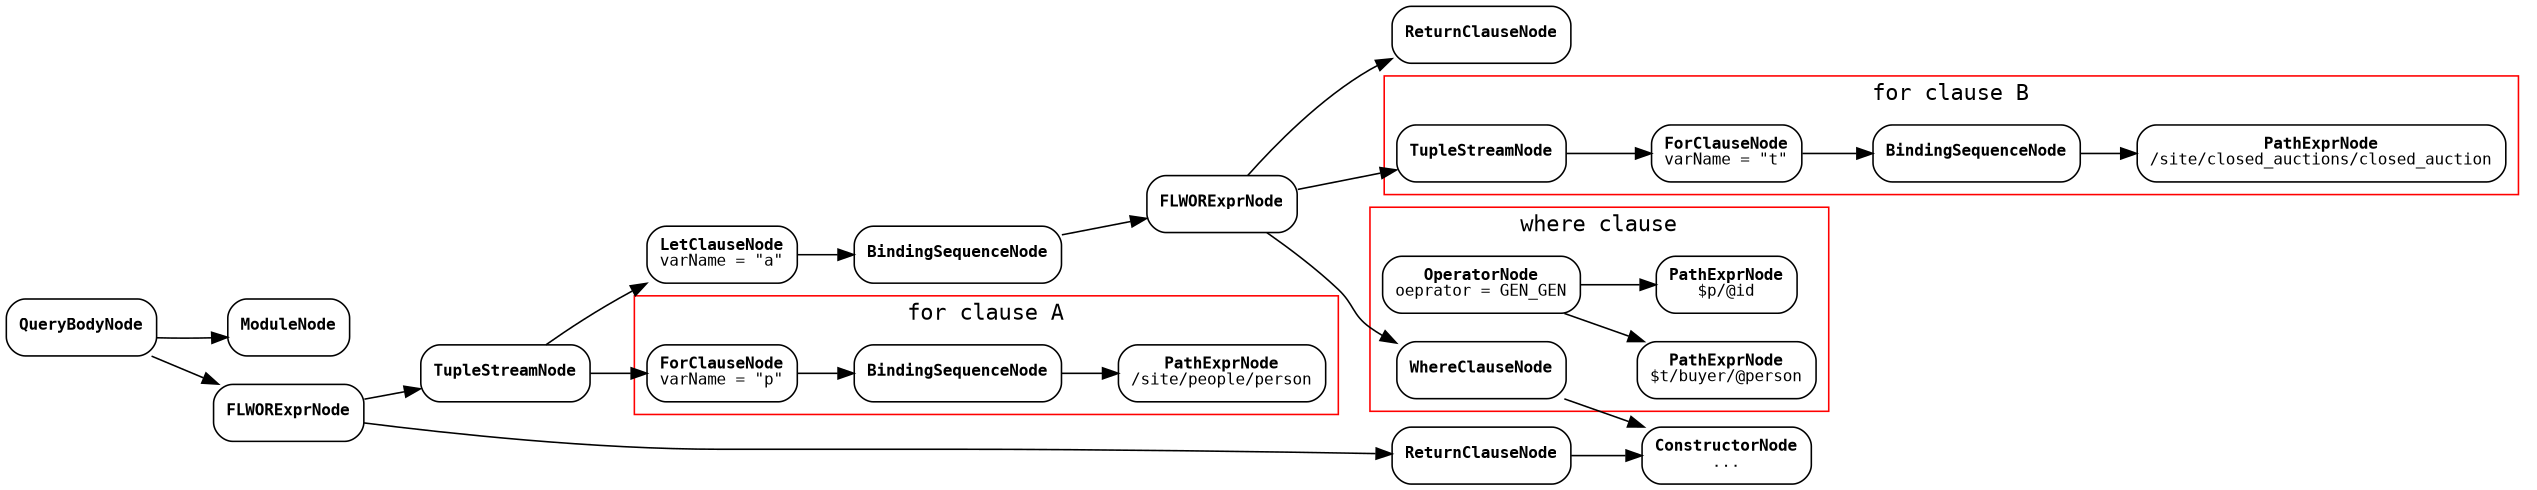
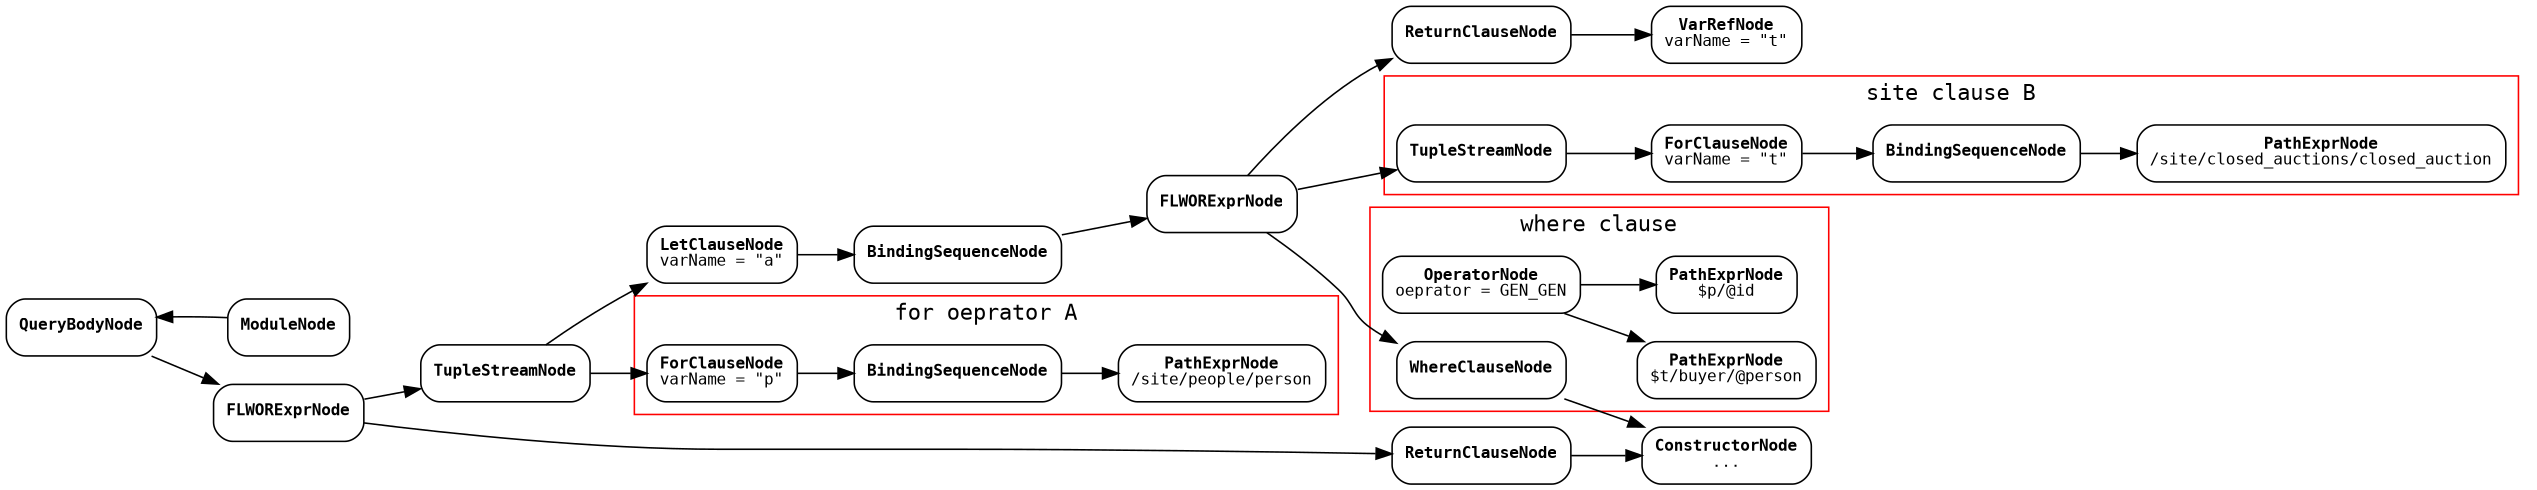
node "VarRefNode": added
cluster "for clause B": label "for clause B" -> "site clause B"
cluster "for clause A": label "for clause A" -> "for oeprator A"
edge "QueryBodyNode" -> "ModuleNode": reversed
